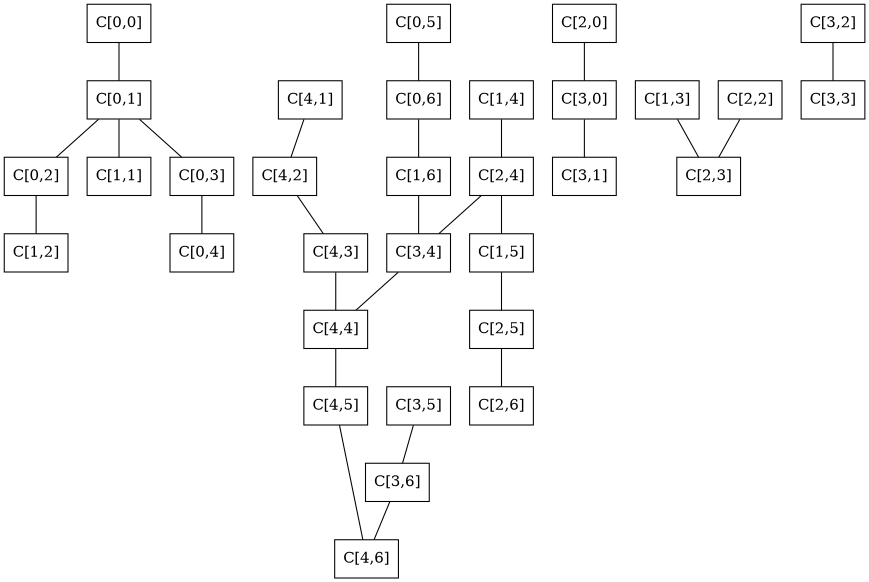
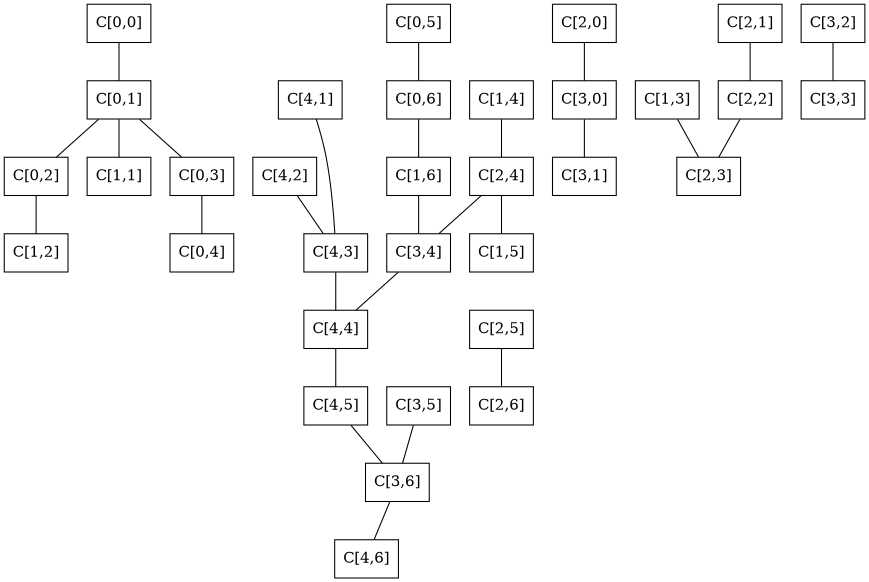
node "C[2,1]": added
edge "C[4,1]" -- "C[4,2]": now "C[4,1]" -- "C[4,3]"
edge "C[1,5]" -- "C[2,5]": removed
edge "C[4,5]" -- "C[4,6]": now "C[4,5]" -- "C[3,6]"
